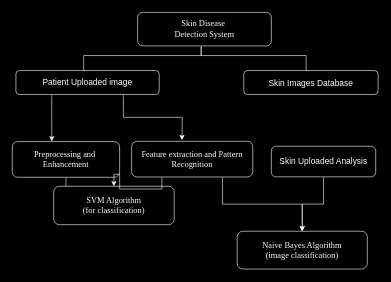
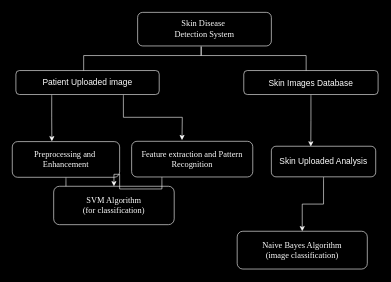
edge "Skin Images Database" -> "Skin Uploaded Analysis": added
edge "Feature extraction and Pattern Recognition" -> "Naive Bayes Algorithm (image classification)": removed
